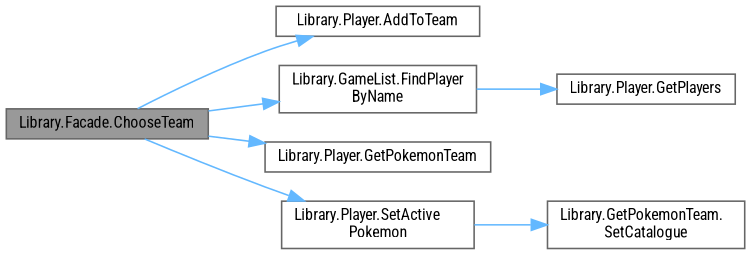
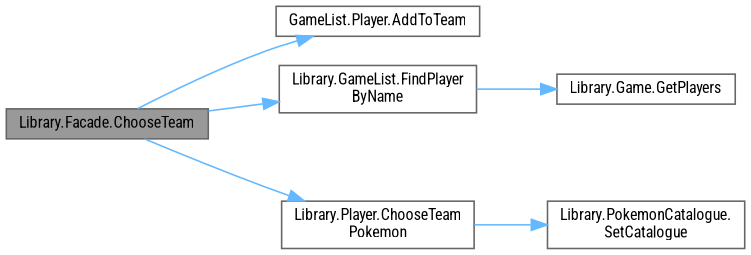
node "Library.Player.AddToTeam": label "Library.Player.AddToTeam" -> "GameList.Player.AddToTeam"
node "Library.Player.GetPlayers": label "Library.Player.GetPlayers" -> "Library.Game.GetPlayers"
node "Library.Player.GetPokemonTeam": removed
node "Library.Player.SetActive Pokemon": label "Library.Player.SetActive Pokemon" -> "Library.Player.ChooseTeam Pokemon"
node "Library.GetPokemonTeam. SetCatalogue": label "Library.GetPokemonTeam. SetCatalogue" -> "Library.PokemonCatalogue. SetCatalogue"
